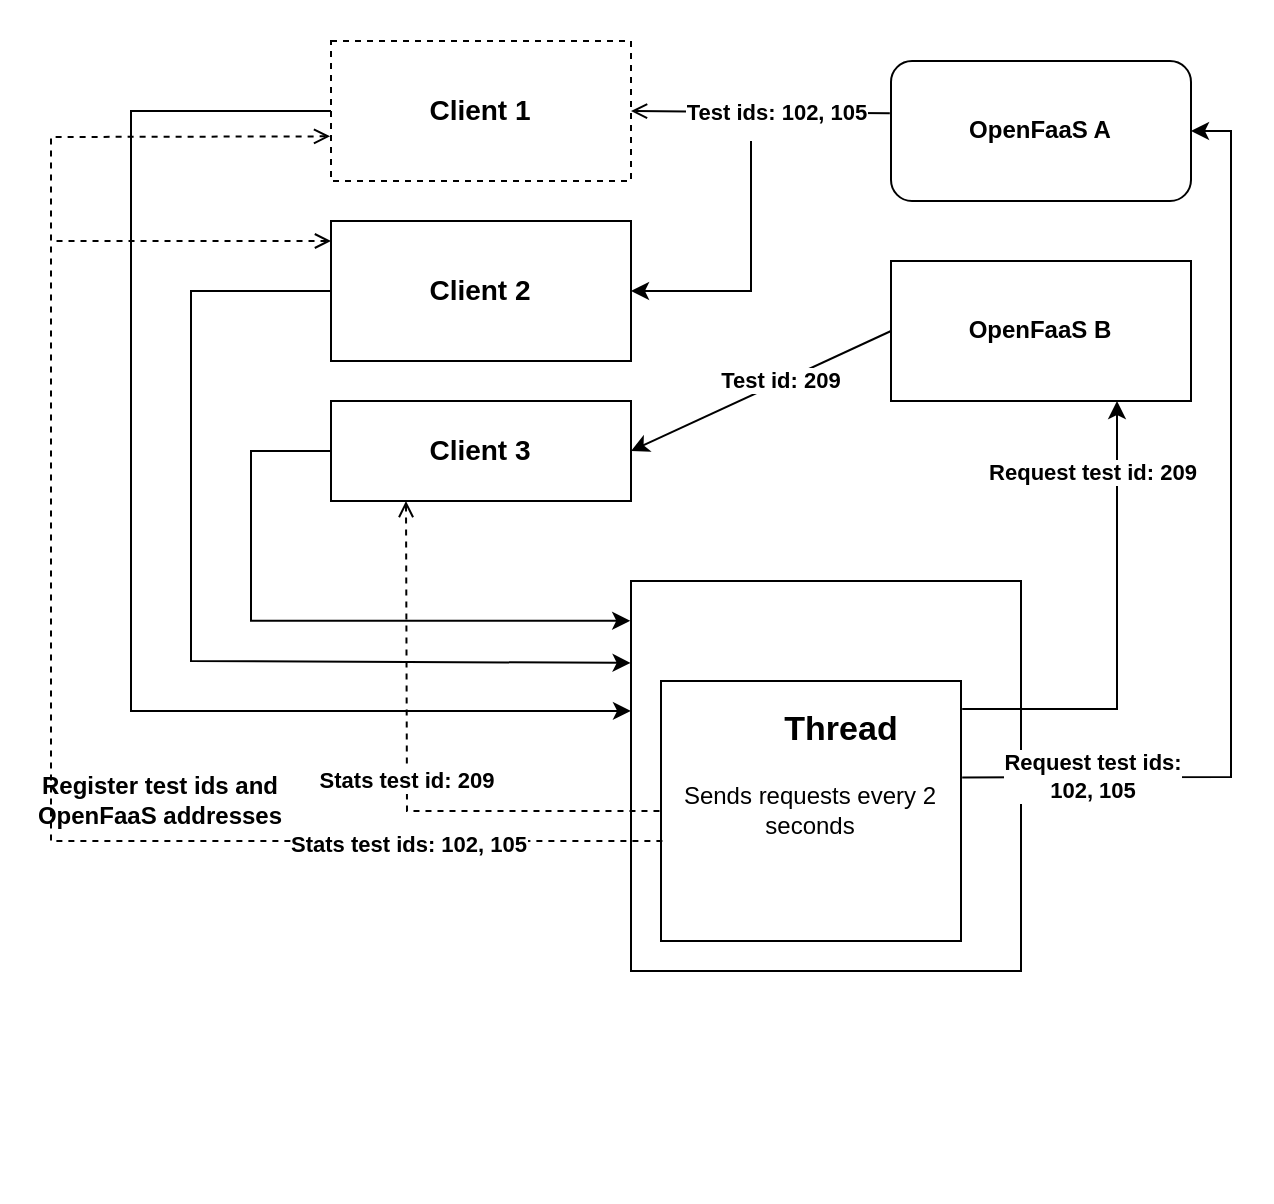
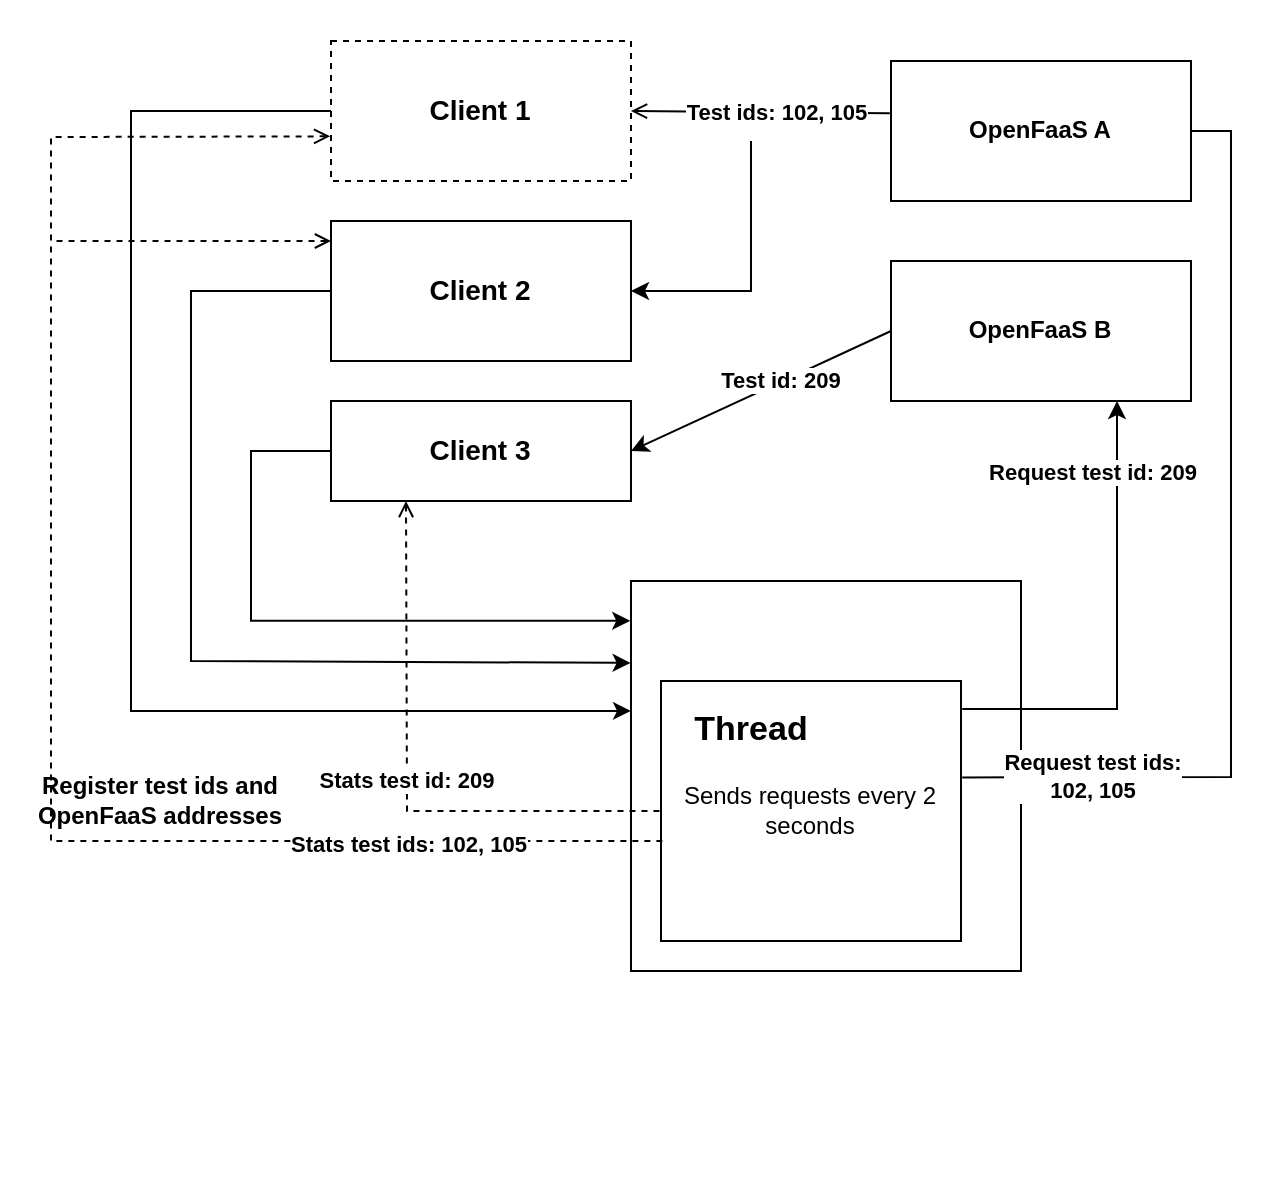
node "OpenFaaS A": shape rounded rectangle -> rectangle
edge "Sends requests every 2 seconds" -> "OpenFaaS A": arrowhead classic -> none
node "Thread": moved (842, 731) -> (752, 731)
